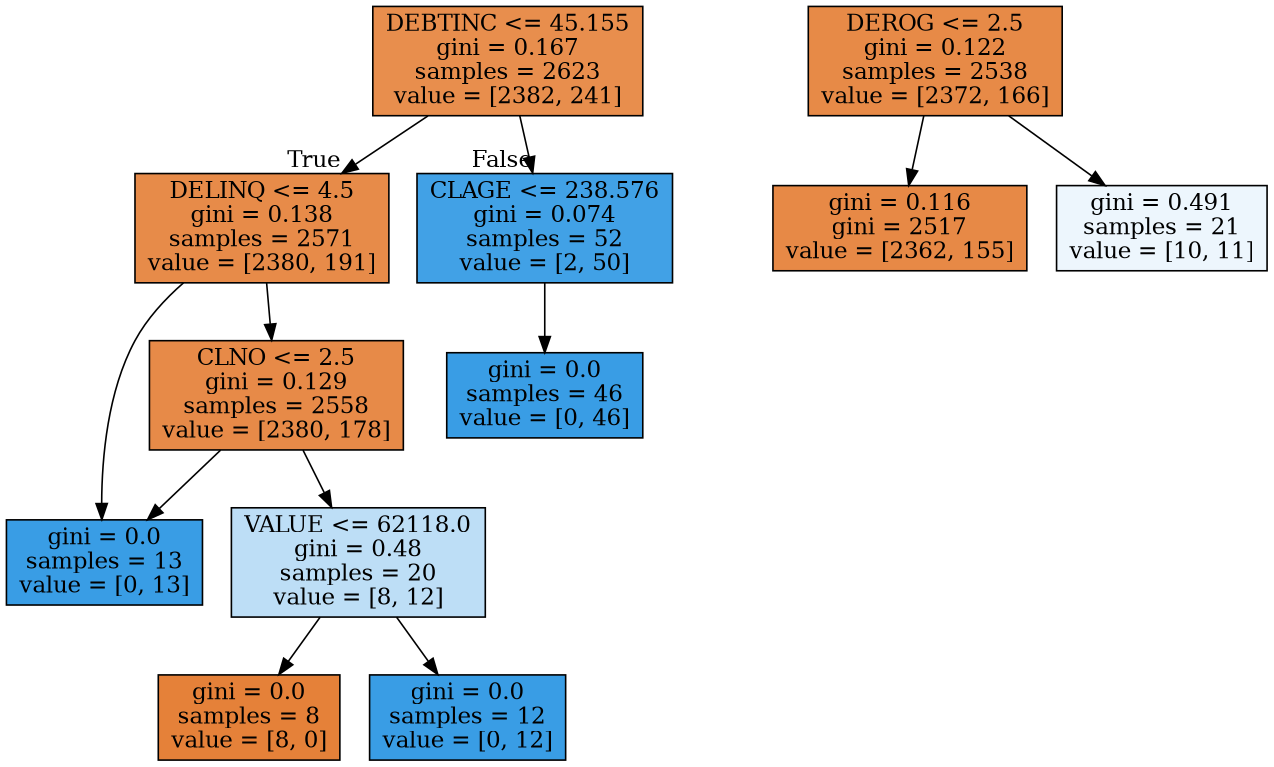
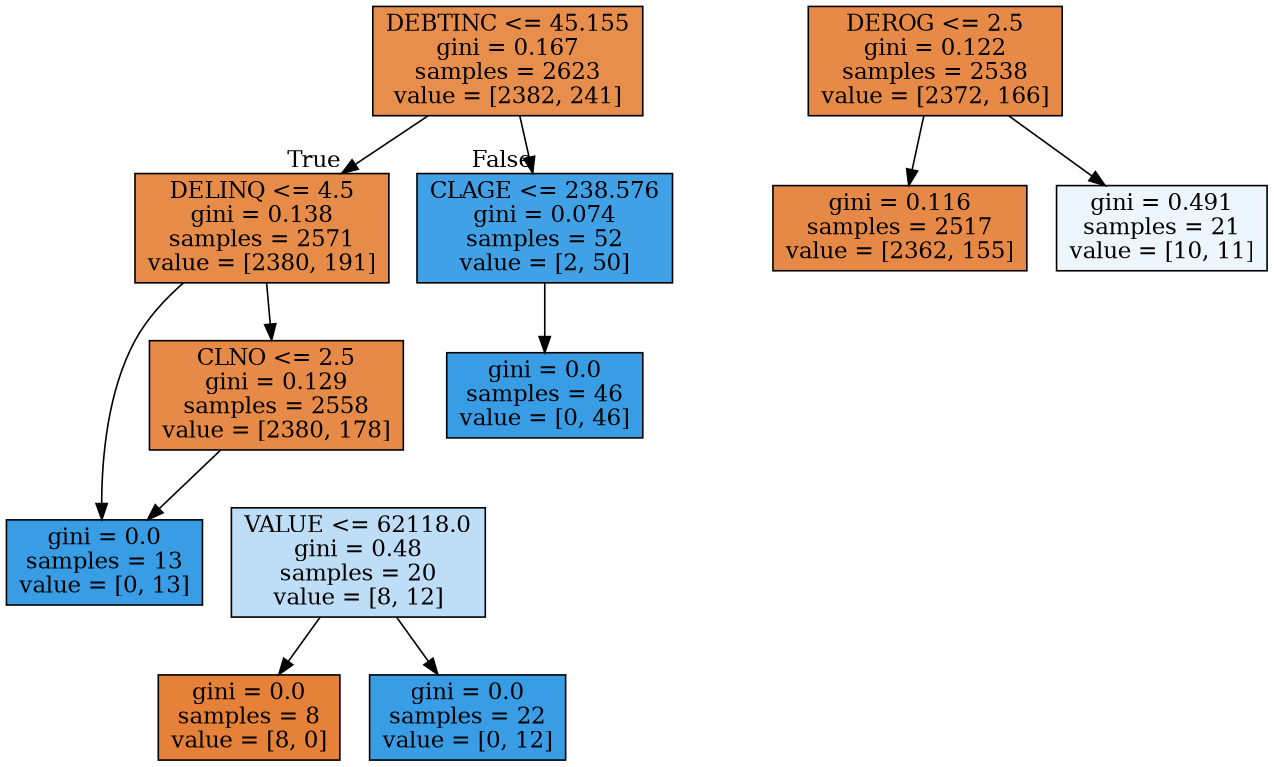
node "gini = 0.116 gini = 2517 value = [2362, 155]": label "gini = 0.116 gini = 2517 value = [2362, 155]" -> "gini = 0.116 samples = 2517 value = [2362, 155]"
edge "CLNO <= 2.5 gini = 0.129 samples = 2558 value = [2380, 178]" -> "VALUE <= 62118.0 gini = 0.48 samples = 20 value = [8, 12]": removed
node "gini = 0.0 samples = 12 value = [0, 12]": label "gini = 0.0 samples = 12 value = [0, 12]" -> "gini = 0.0 samples = 22 value = [0, 12]"
